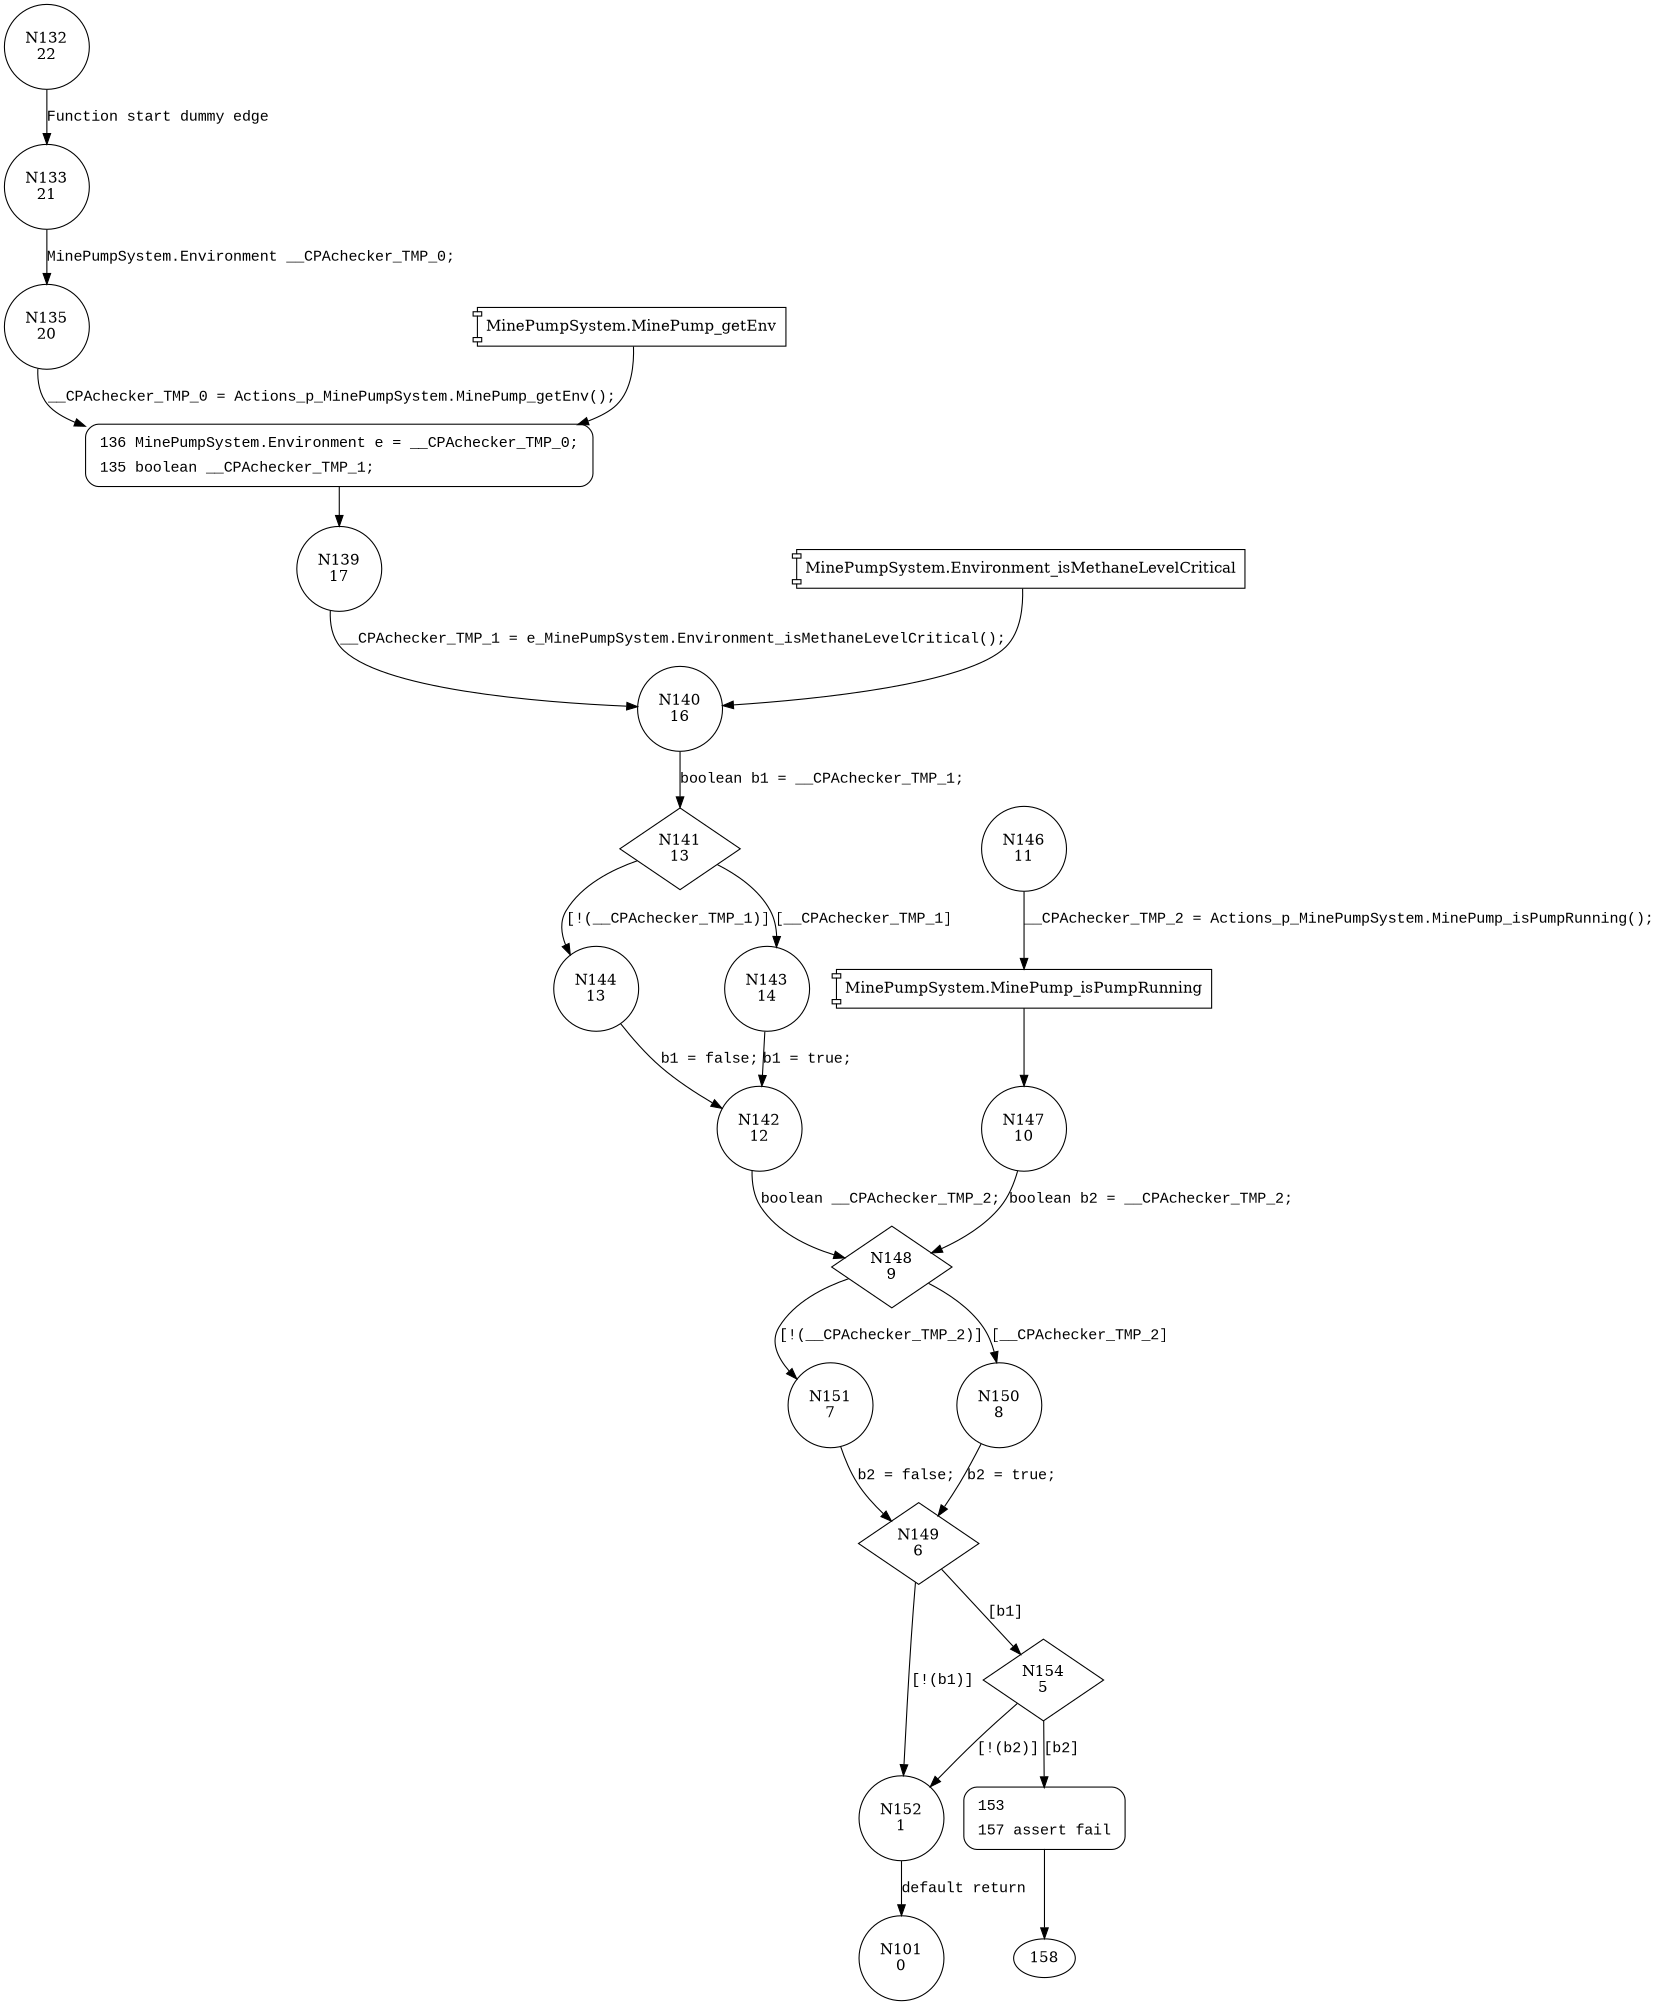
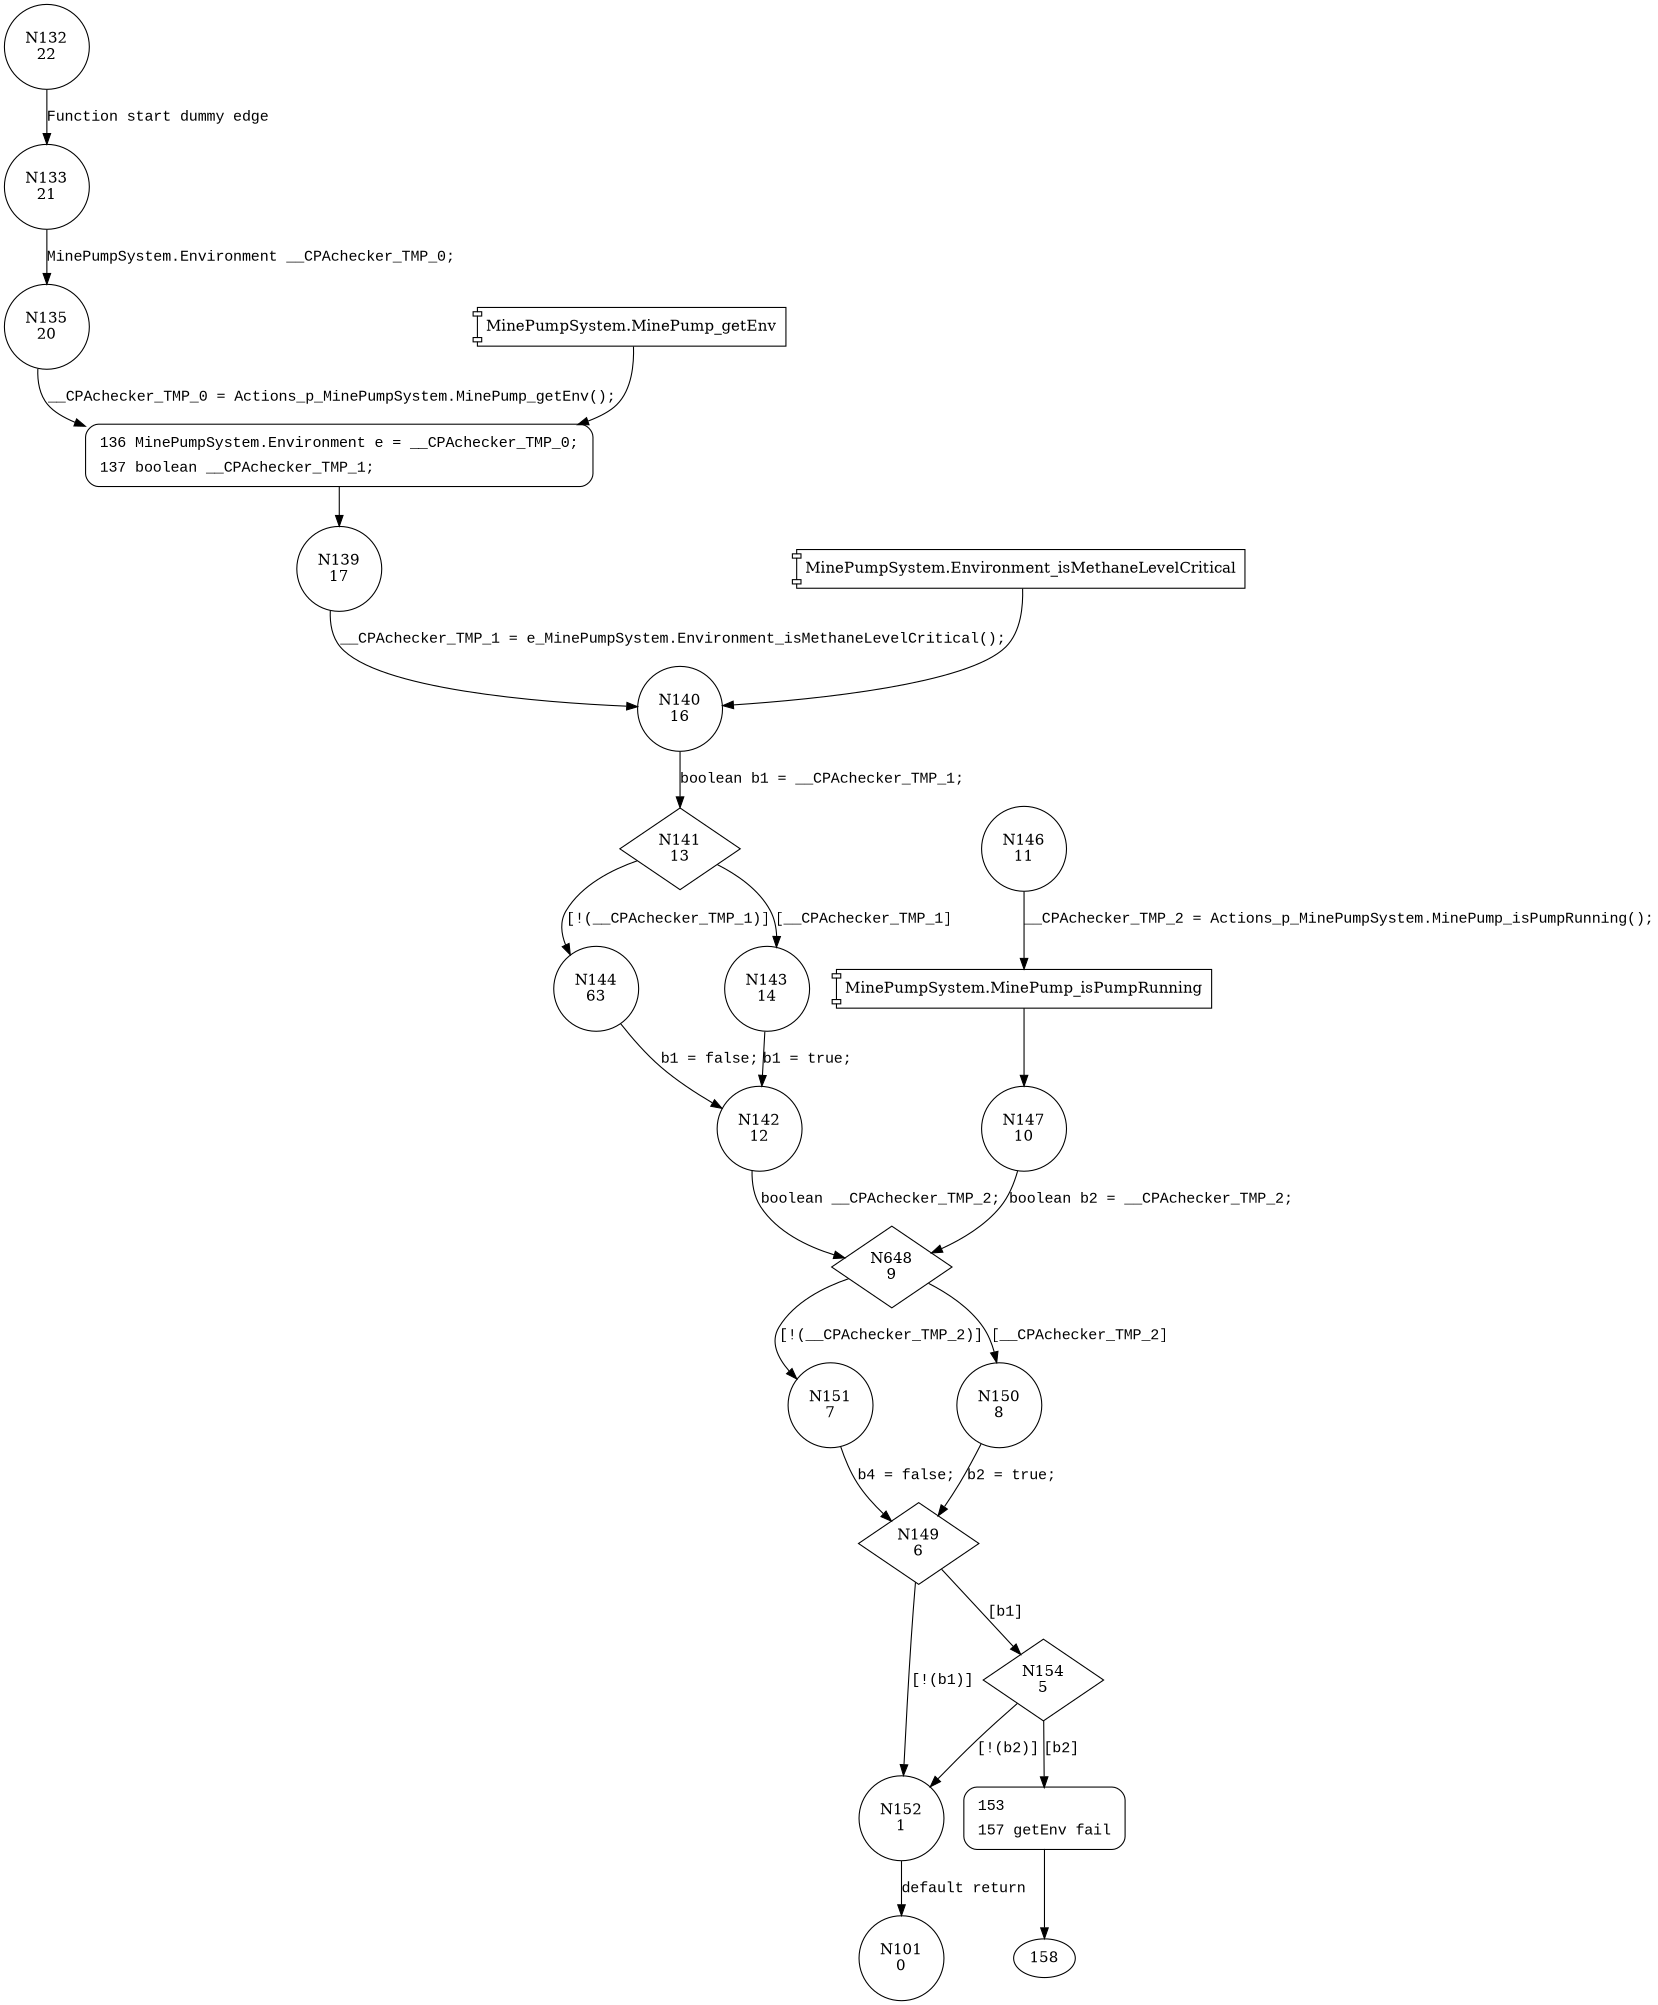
node "136": text "135" -> "137"
node "N144 13": label "N144 13" -> "N144 63"
node "N148 9": label "N148 9" -> "N648 9"
edge "N151 7" -> "N149 6": label "b2 = false;" -> "b4 = false;"
node "153": text "assert fail" -> "getEnv fail"
